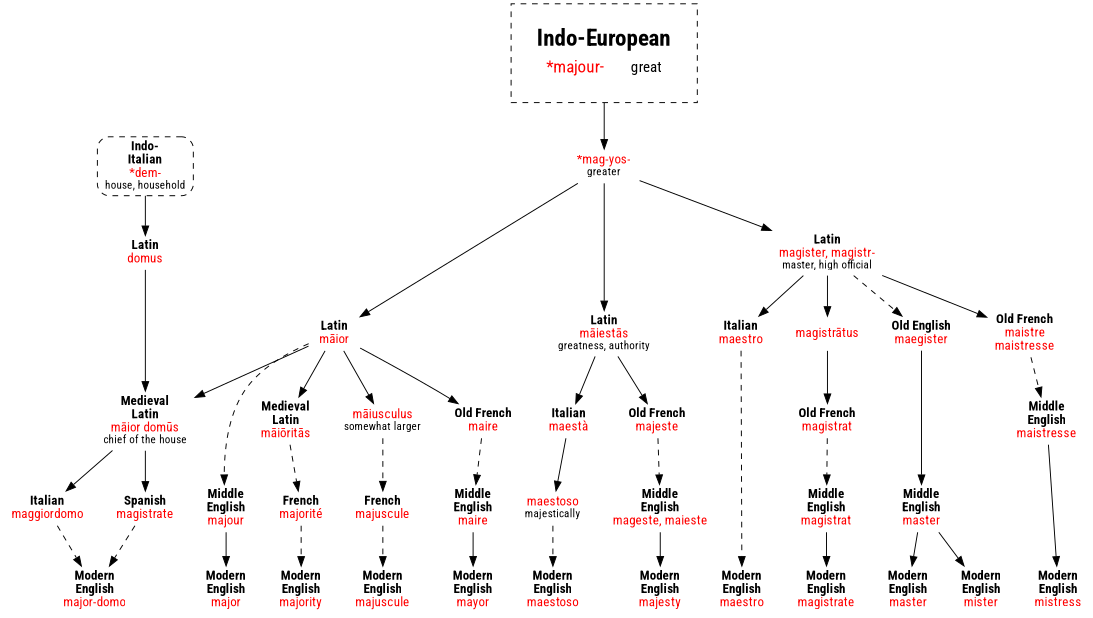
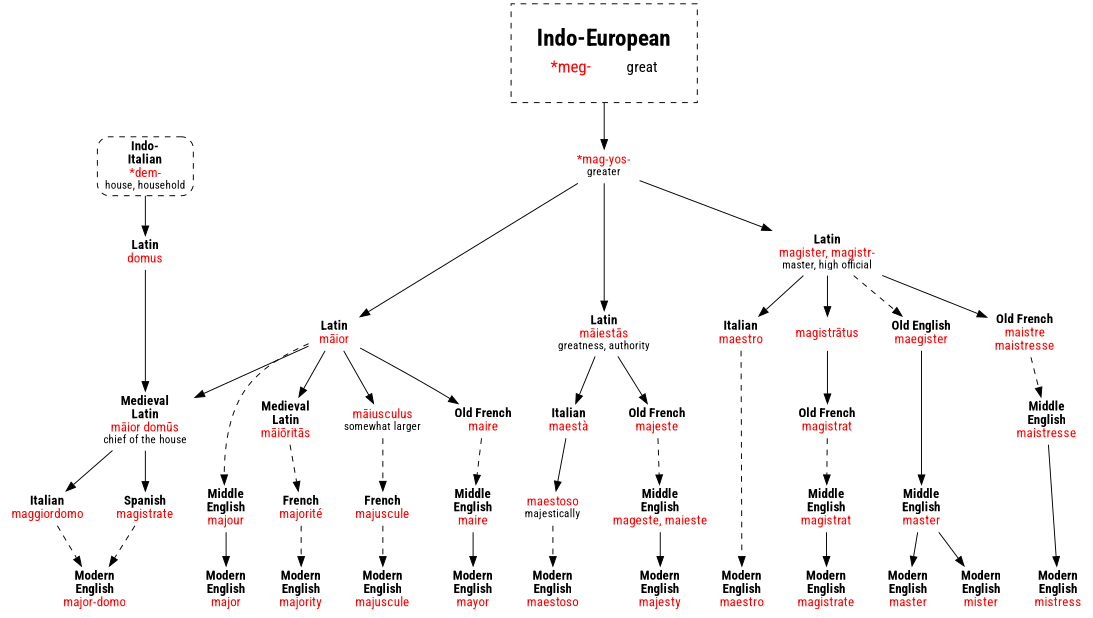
node "Indo-European": text "*majour-" -> "*meg-"
